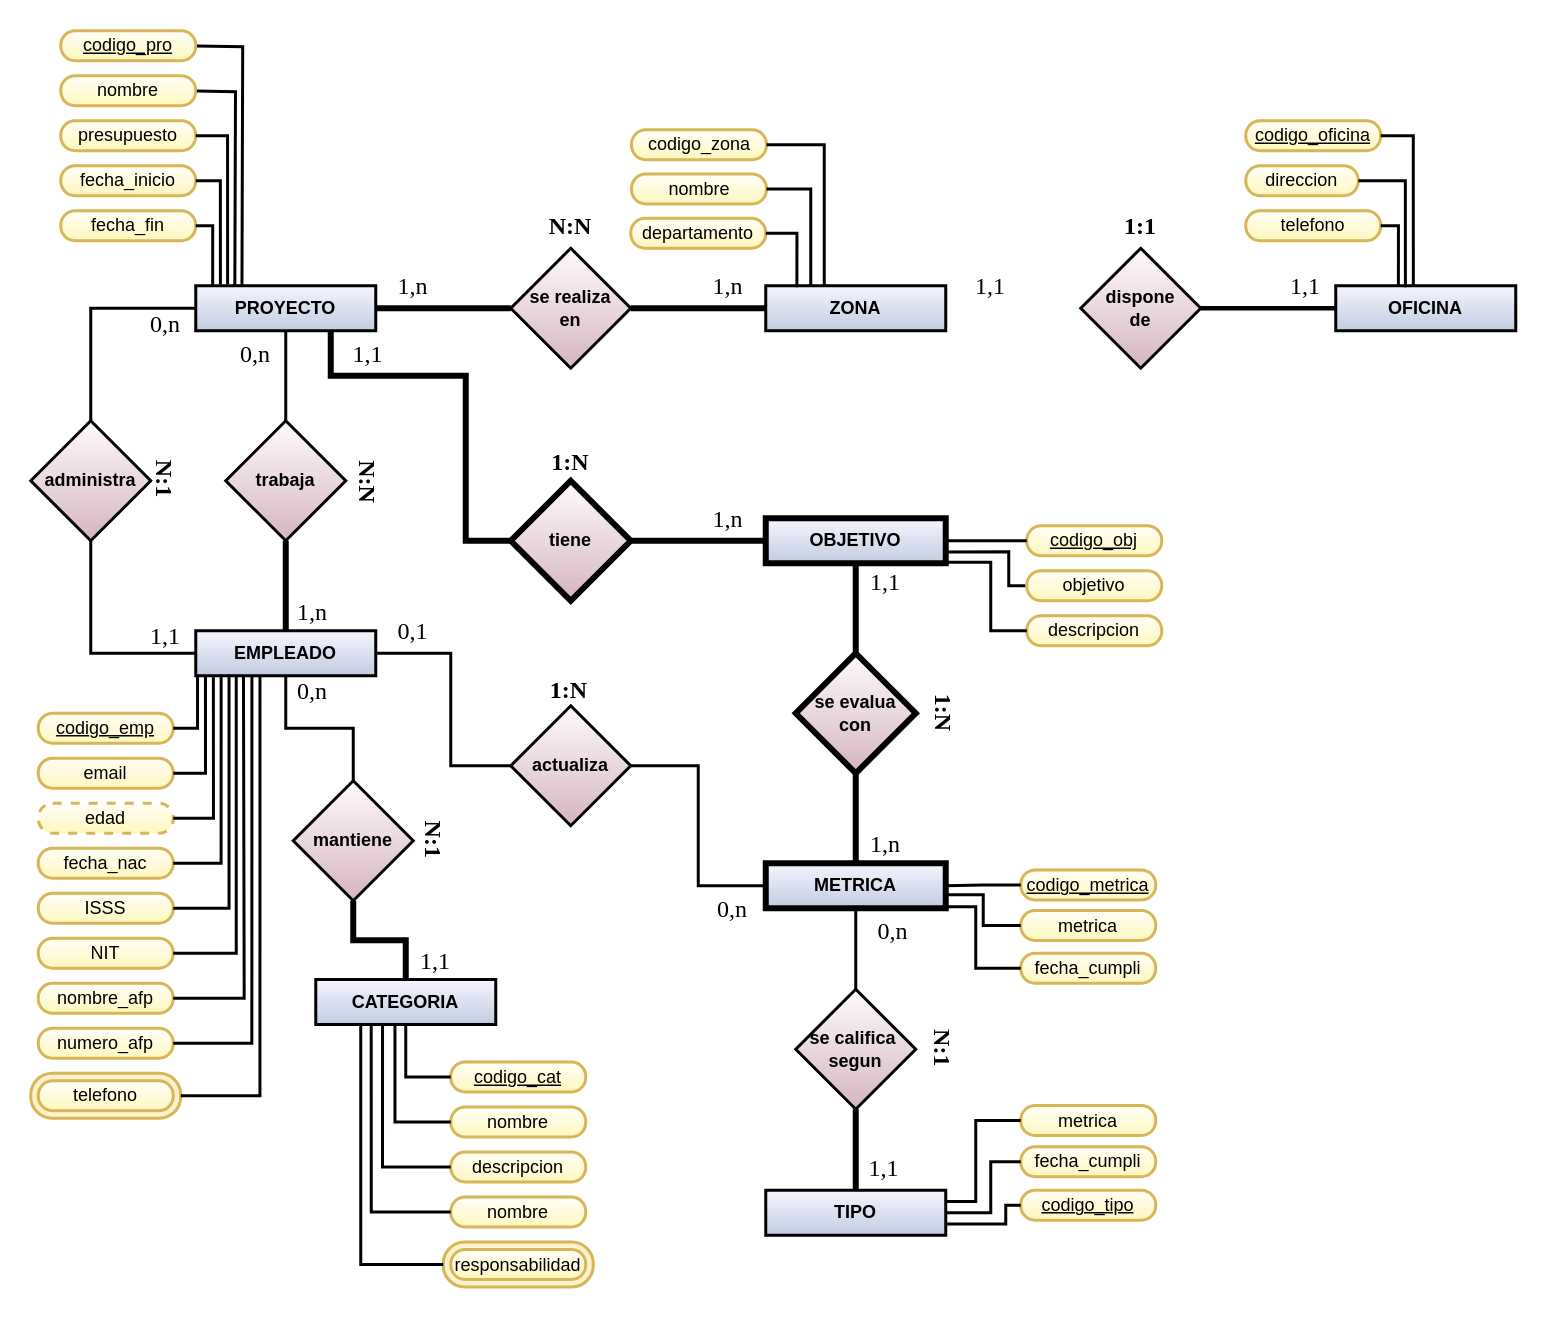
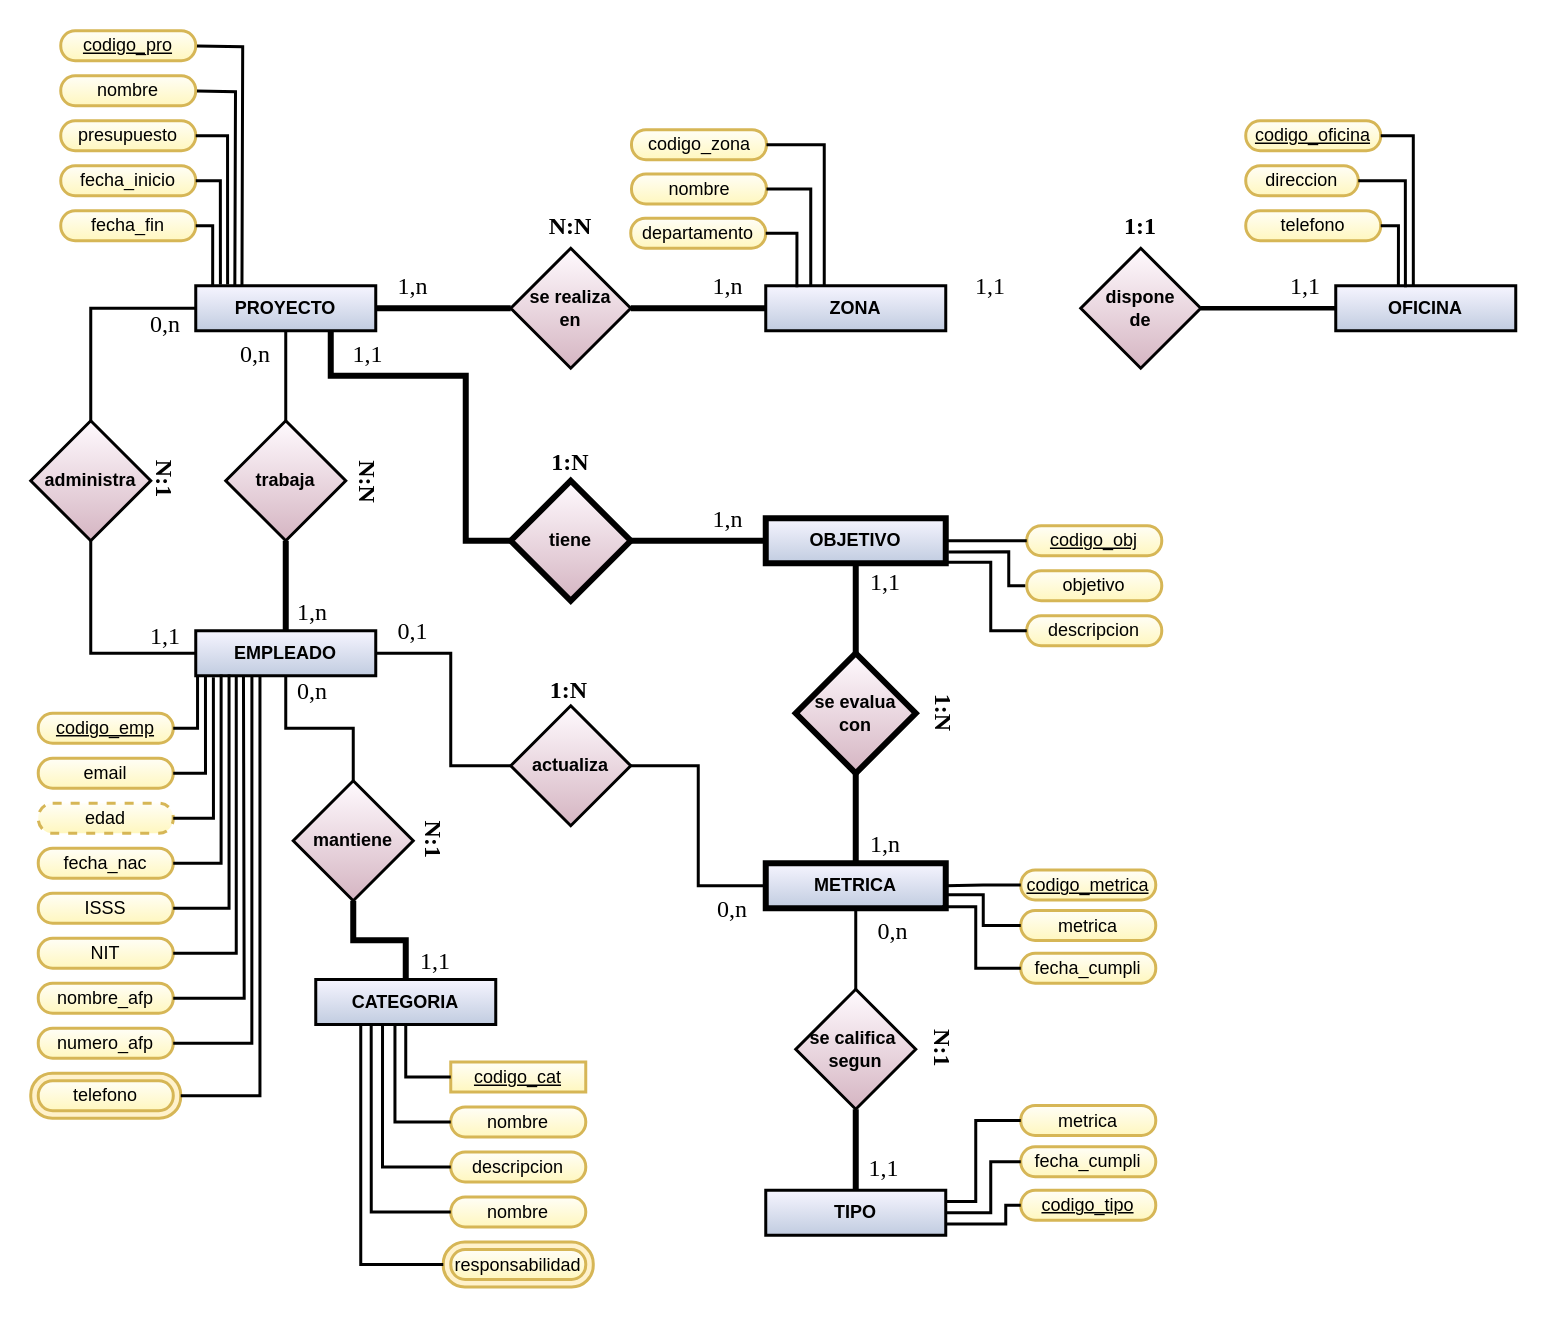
node "codigo_cat": shape rounded rectangle -> rectangle
